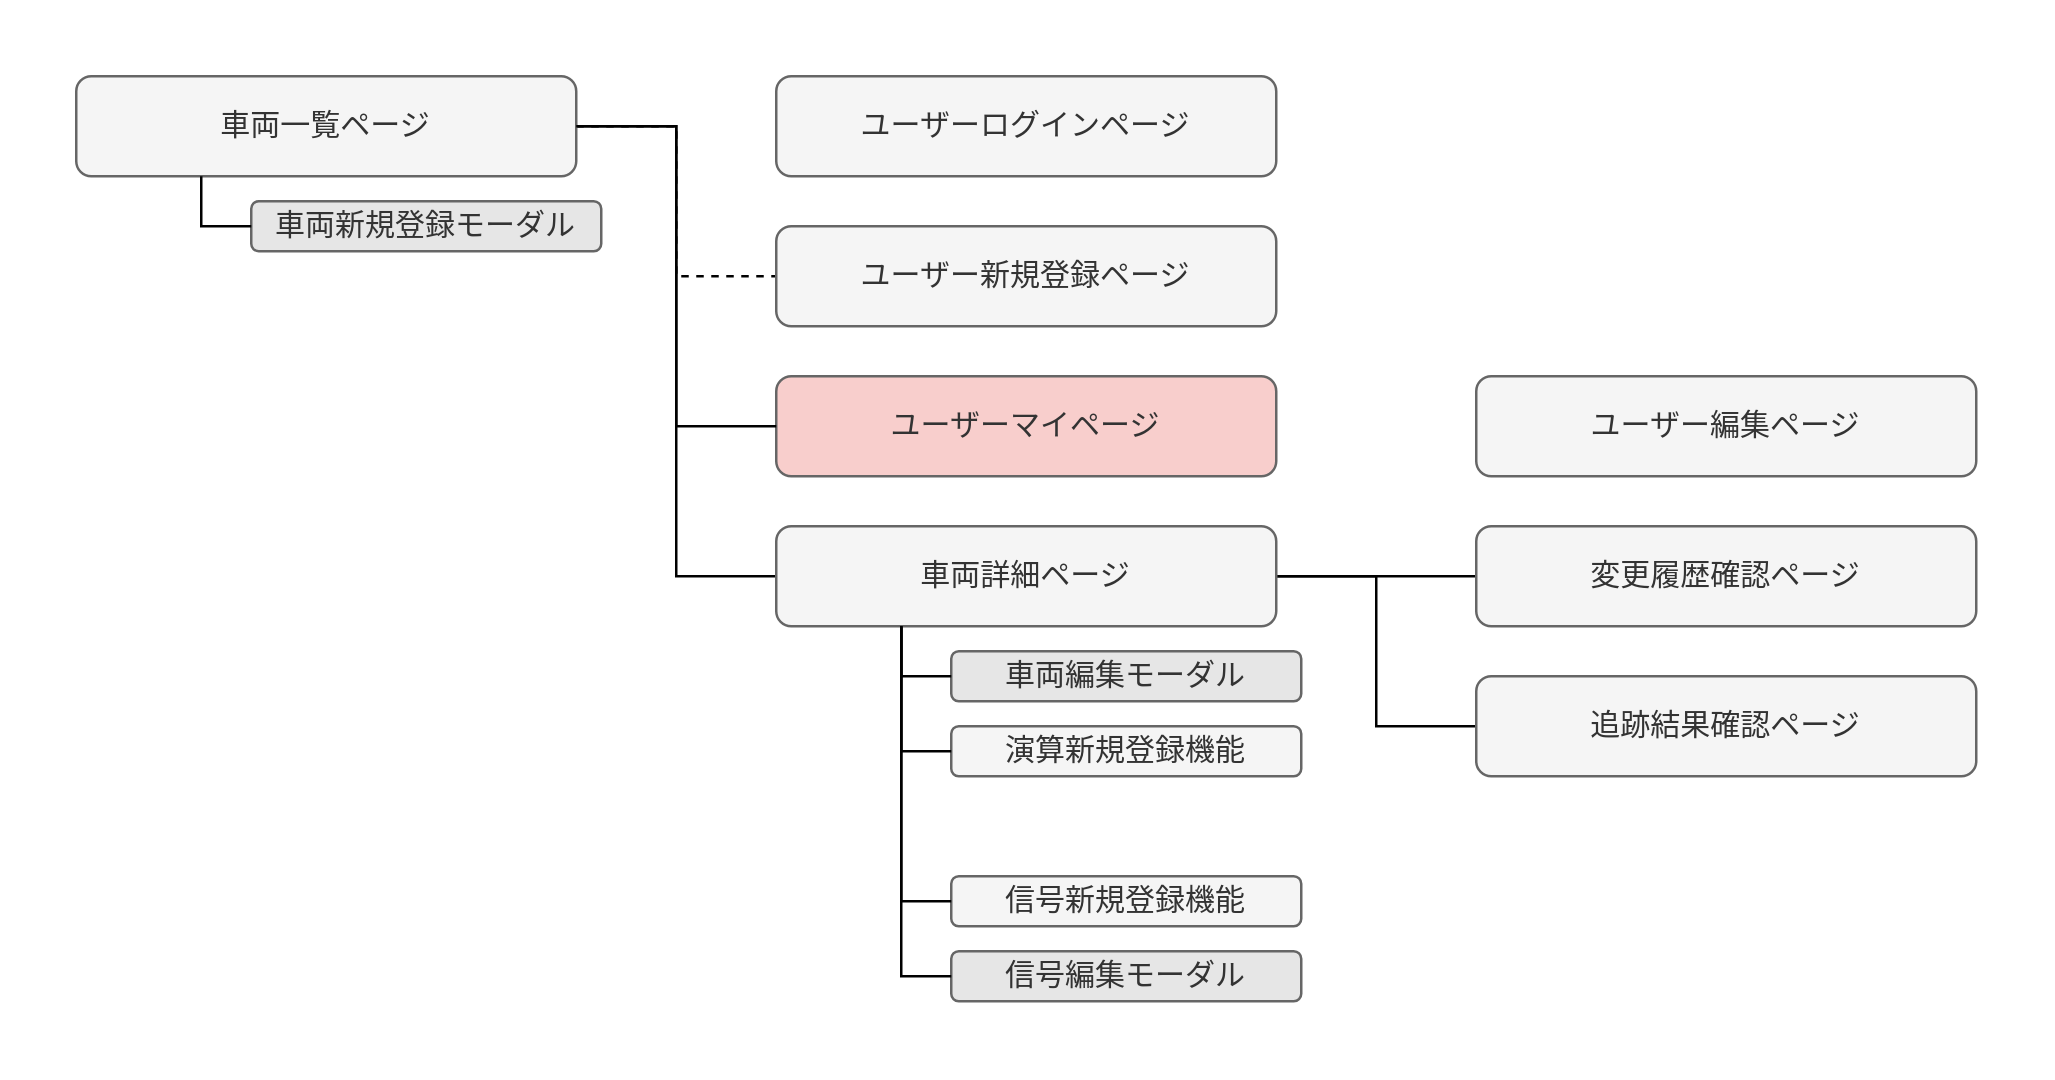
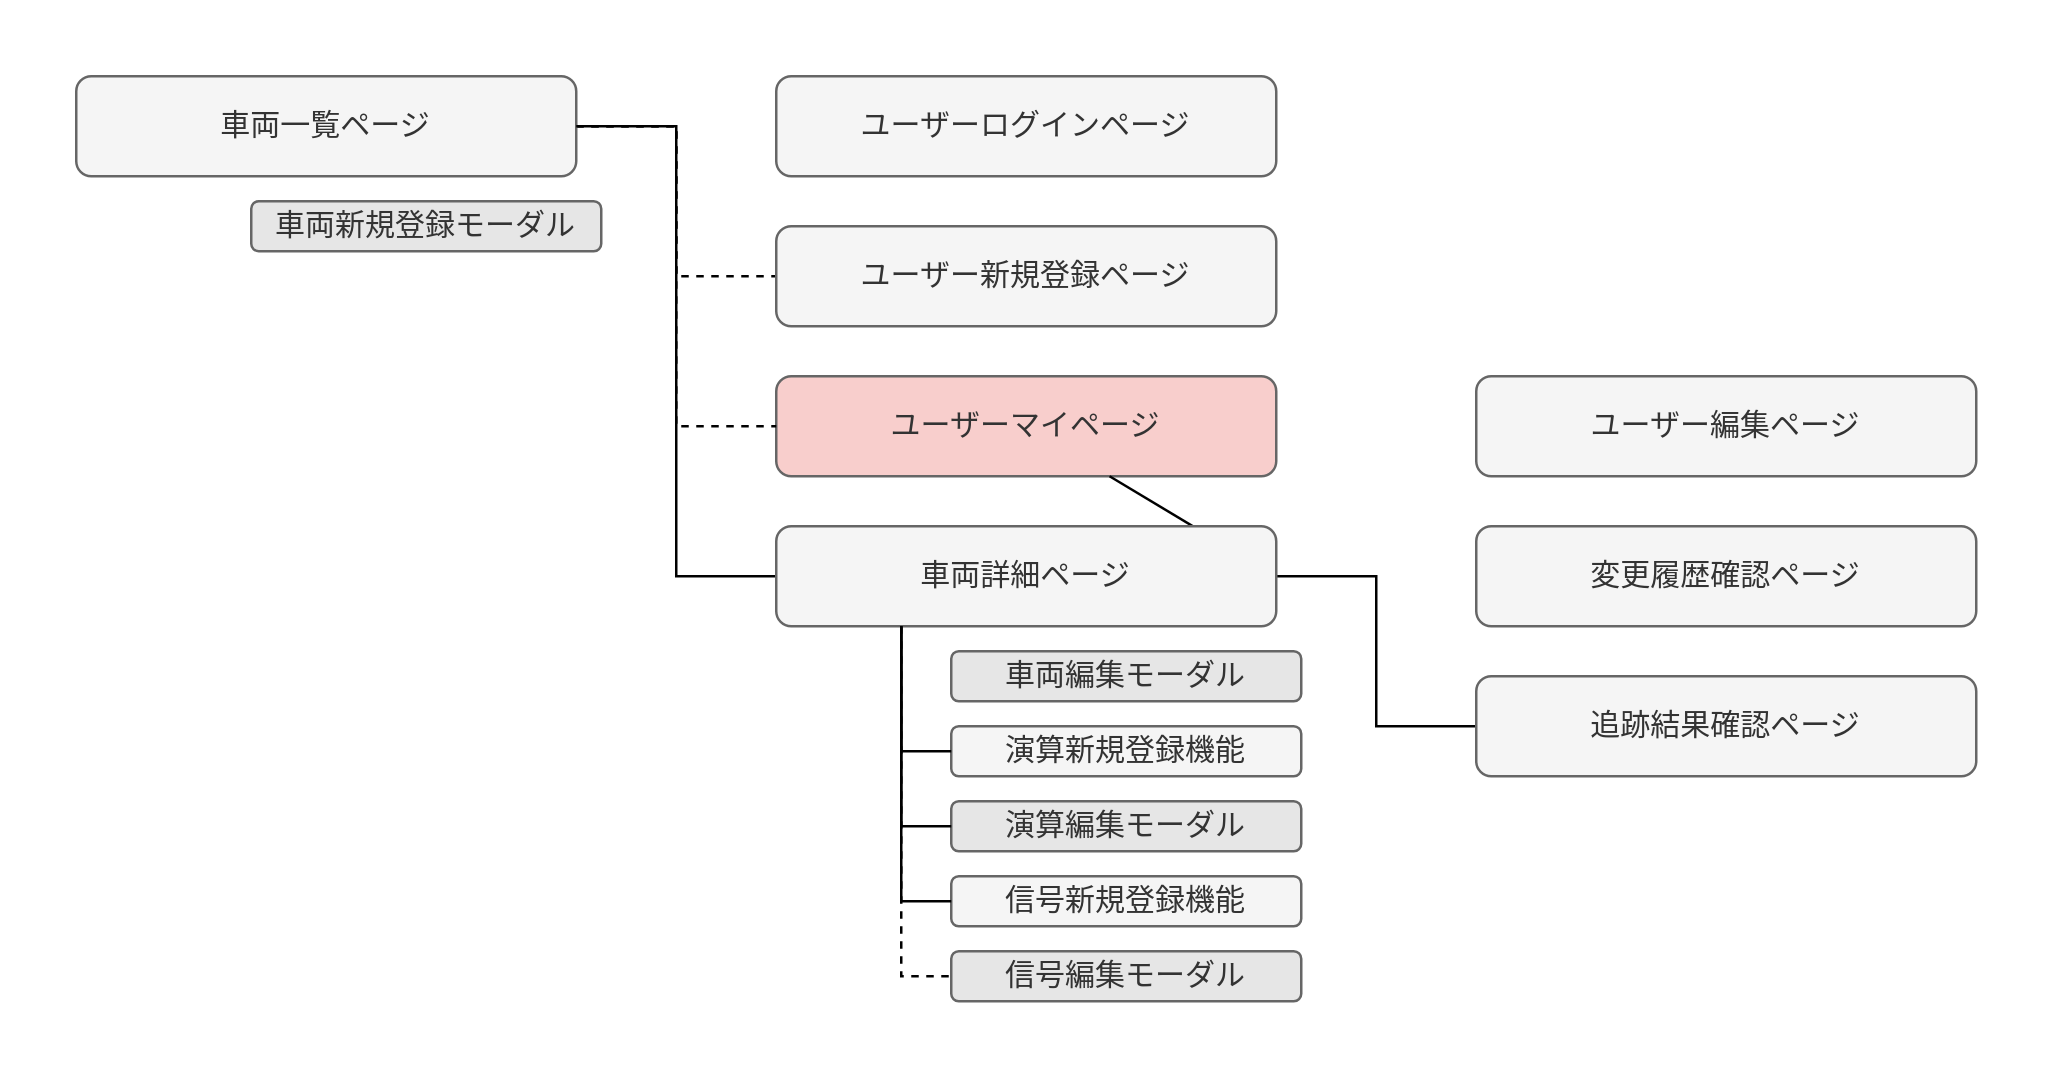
edge "車両一覧ページ" -- "車両新規登録モーダル": removed
edge "車両一覧ページ" -- "ユーザーマイページ": style solid -> dashed
edge "車両詳細ページ" -- "変更履歴確認ページ": now "車両詳細ページ" -- "ユーザーマイページ"
edge "車両詳細ページ" -- "車両編集モーダル": removed
edge "車両詳細ページ" -- "演算編集モーダル": added
node "演算編集モーダル": added
edge "車両詳細ページ" -- "信号編集モーダル": style solid -> dashed
